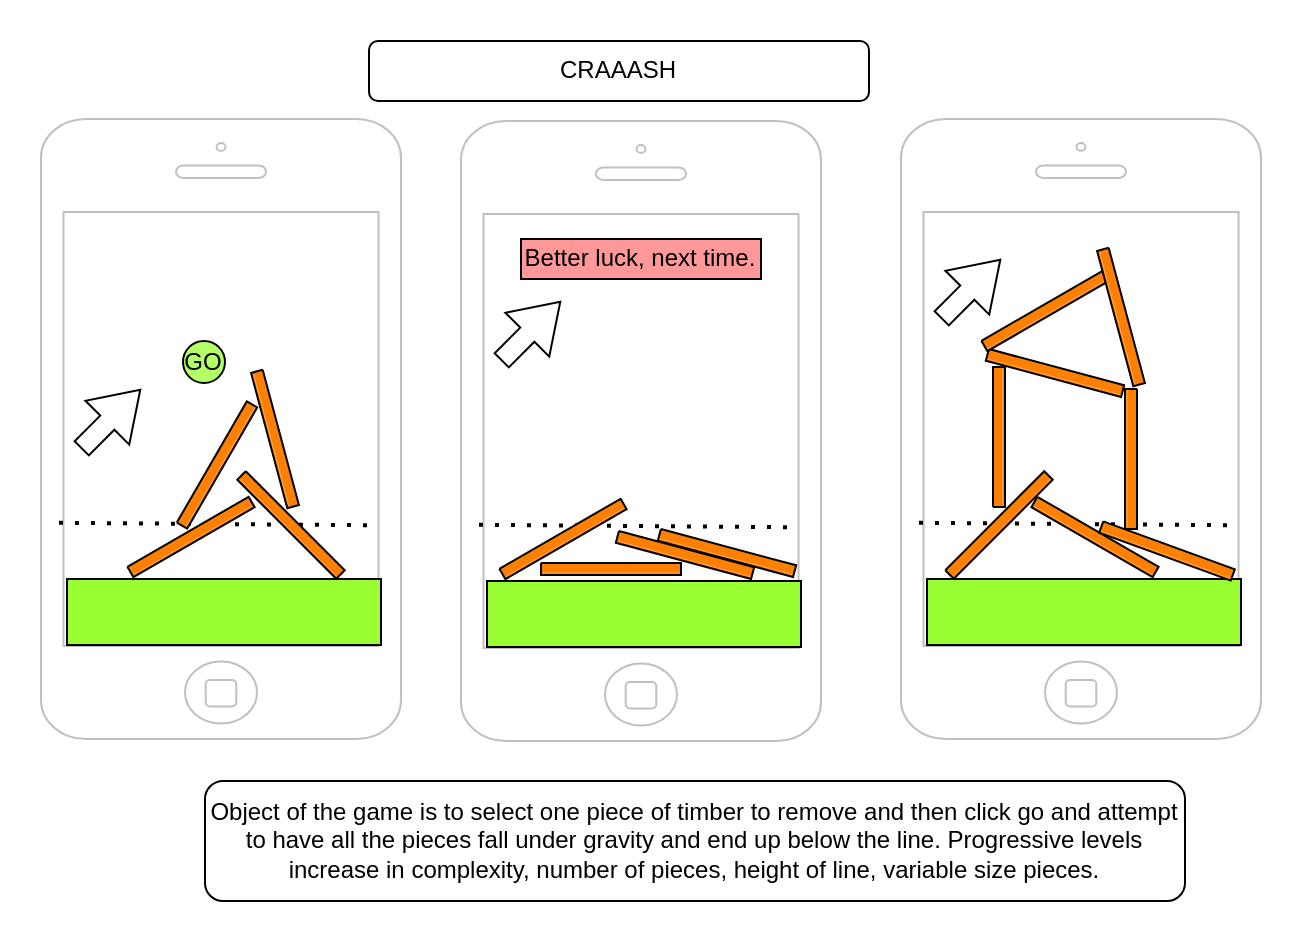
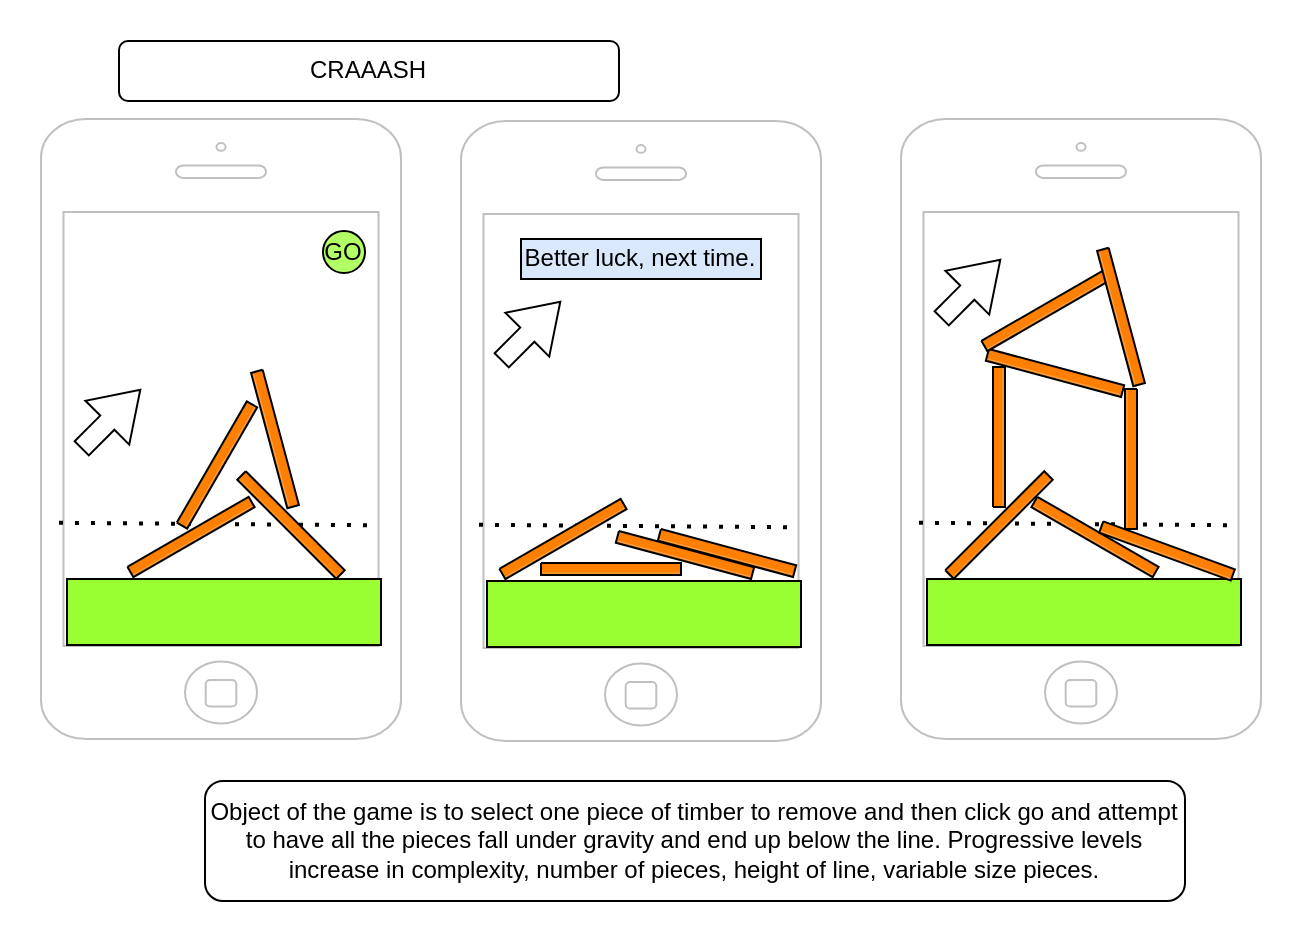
node "CRAAASH": moved (619, 71) -> (369, 71)
node "Better luck, next time.": fillcolor #ff9999 -> #dae8fc
node "GO": moved (204, 362) -> (344, 252)
